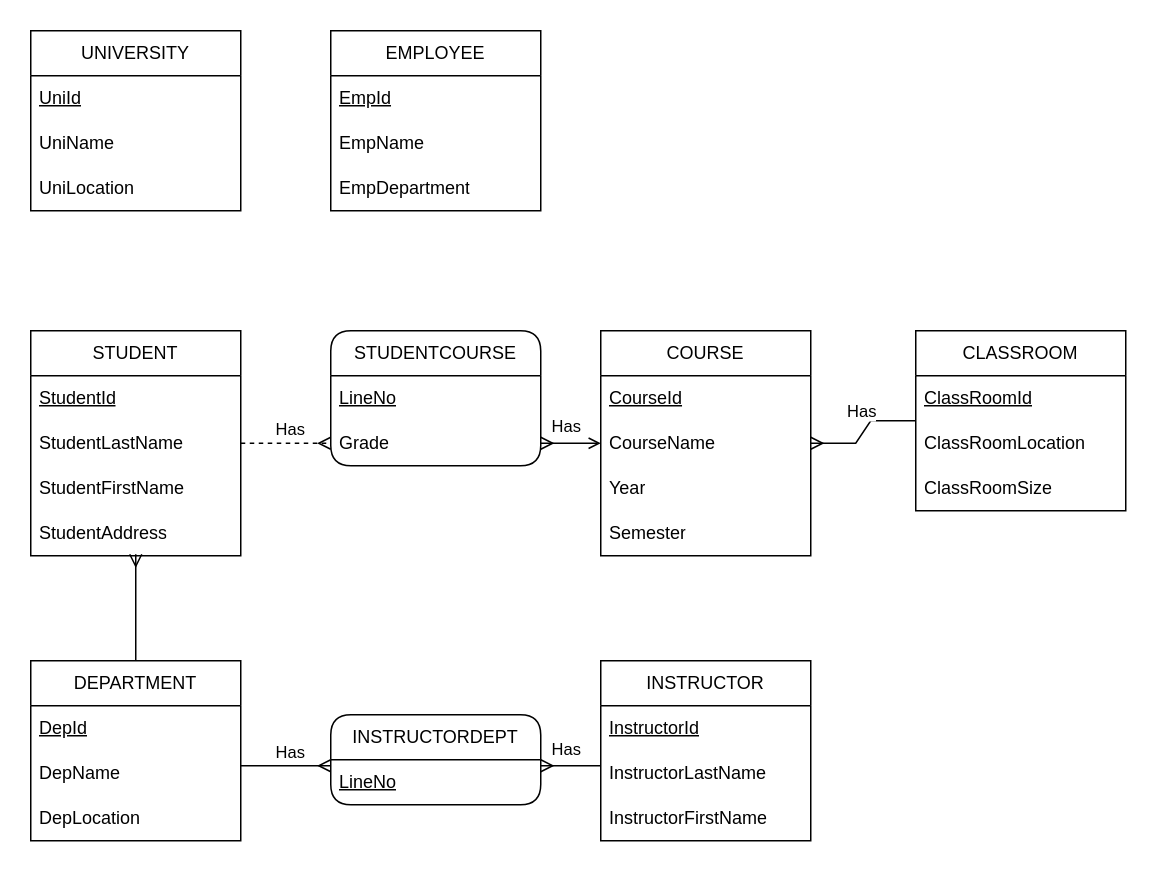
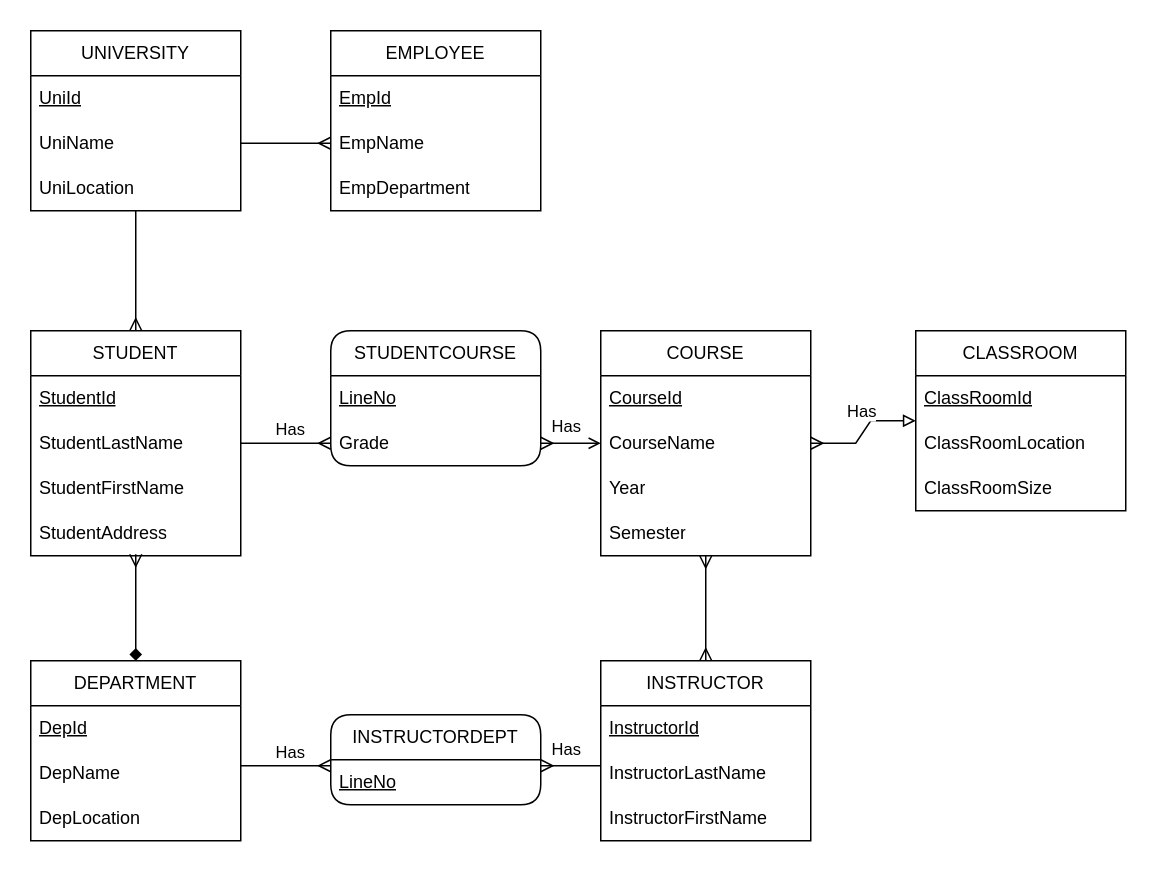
edge "UniName" -> "EmpName": added
edge "UniLocation" -> "STUDENT": added
edge "CLASSROOM" -> "COURSE": arrowhead none -> block
edge "StudentLastName" -> "Grade": style dashed -> solid
edge "COURSE" -- "INSTRUCTOR": added
edge "DEPARTMENT" -> "StudentAddress": arrowhead none -> diamond
